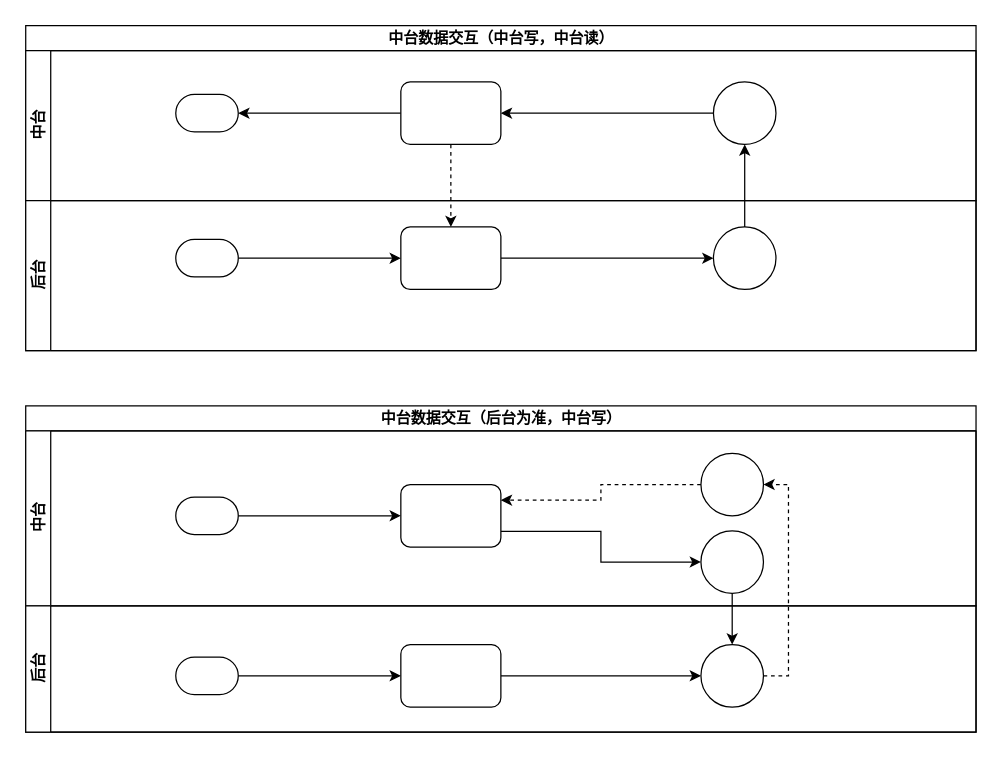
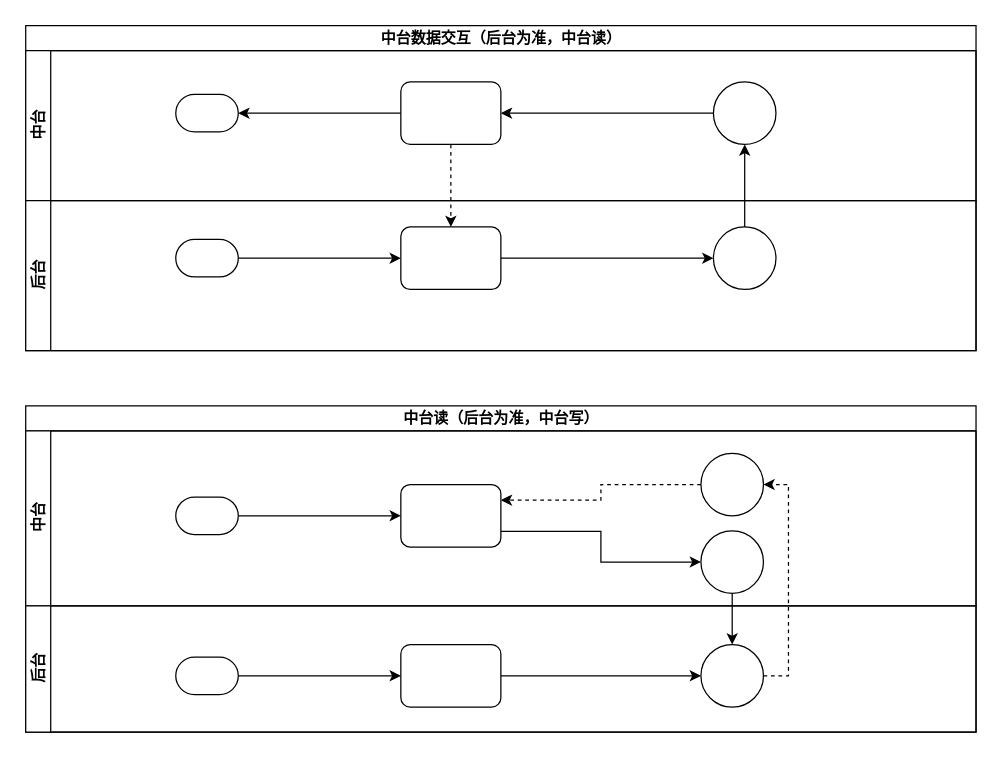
node "中台数据交互（中台写，中台读）": label "中台数据交互（中台写，中台读）" -> "中台数据交互（后台为准，中台读）"
node "中台数据交互（后台为准，中台写）": label "中台数据交互（后台为准，中台写）" -> "中台读（后台为准，中台写）"
